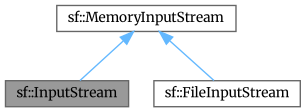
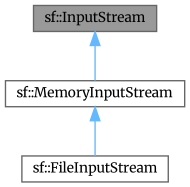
edge "sf::InputStream" -> "sf::MemoryInputStream": reversed
